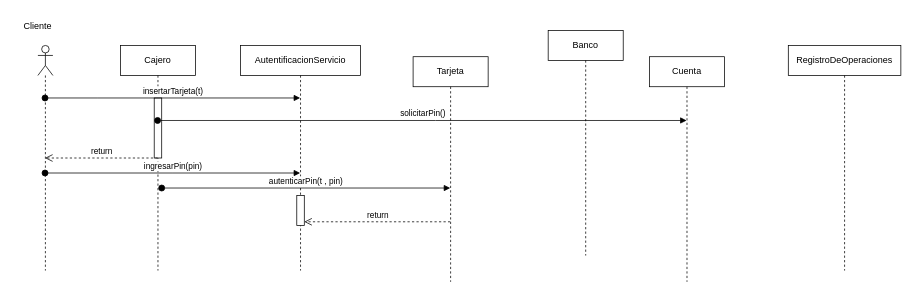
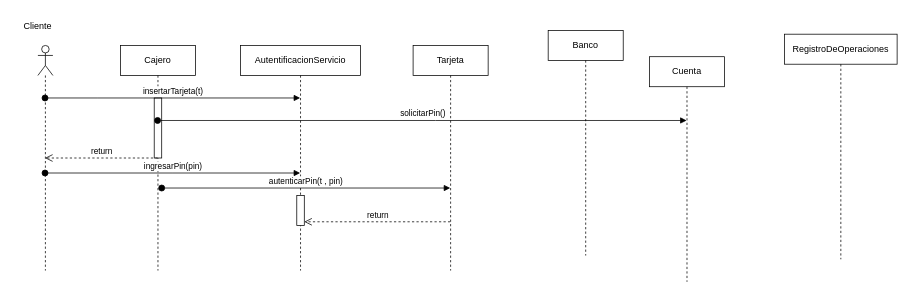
node "RegistroDeOperaciones": moved (844, 158) -> (840, 147)
node "Tarjeta": moved (450, 169) -> (450, 158)
